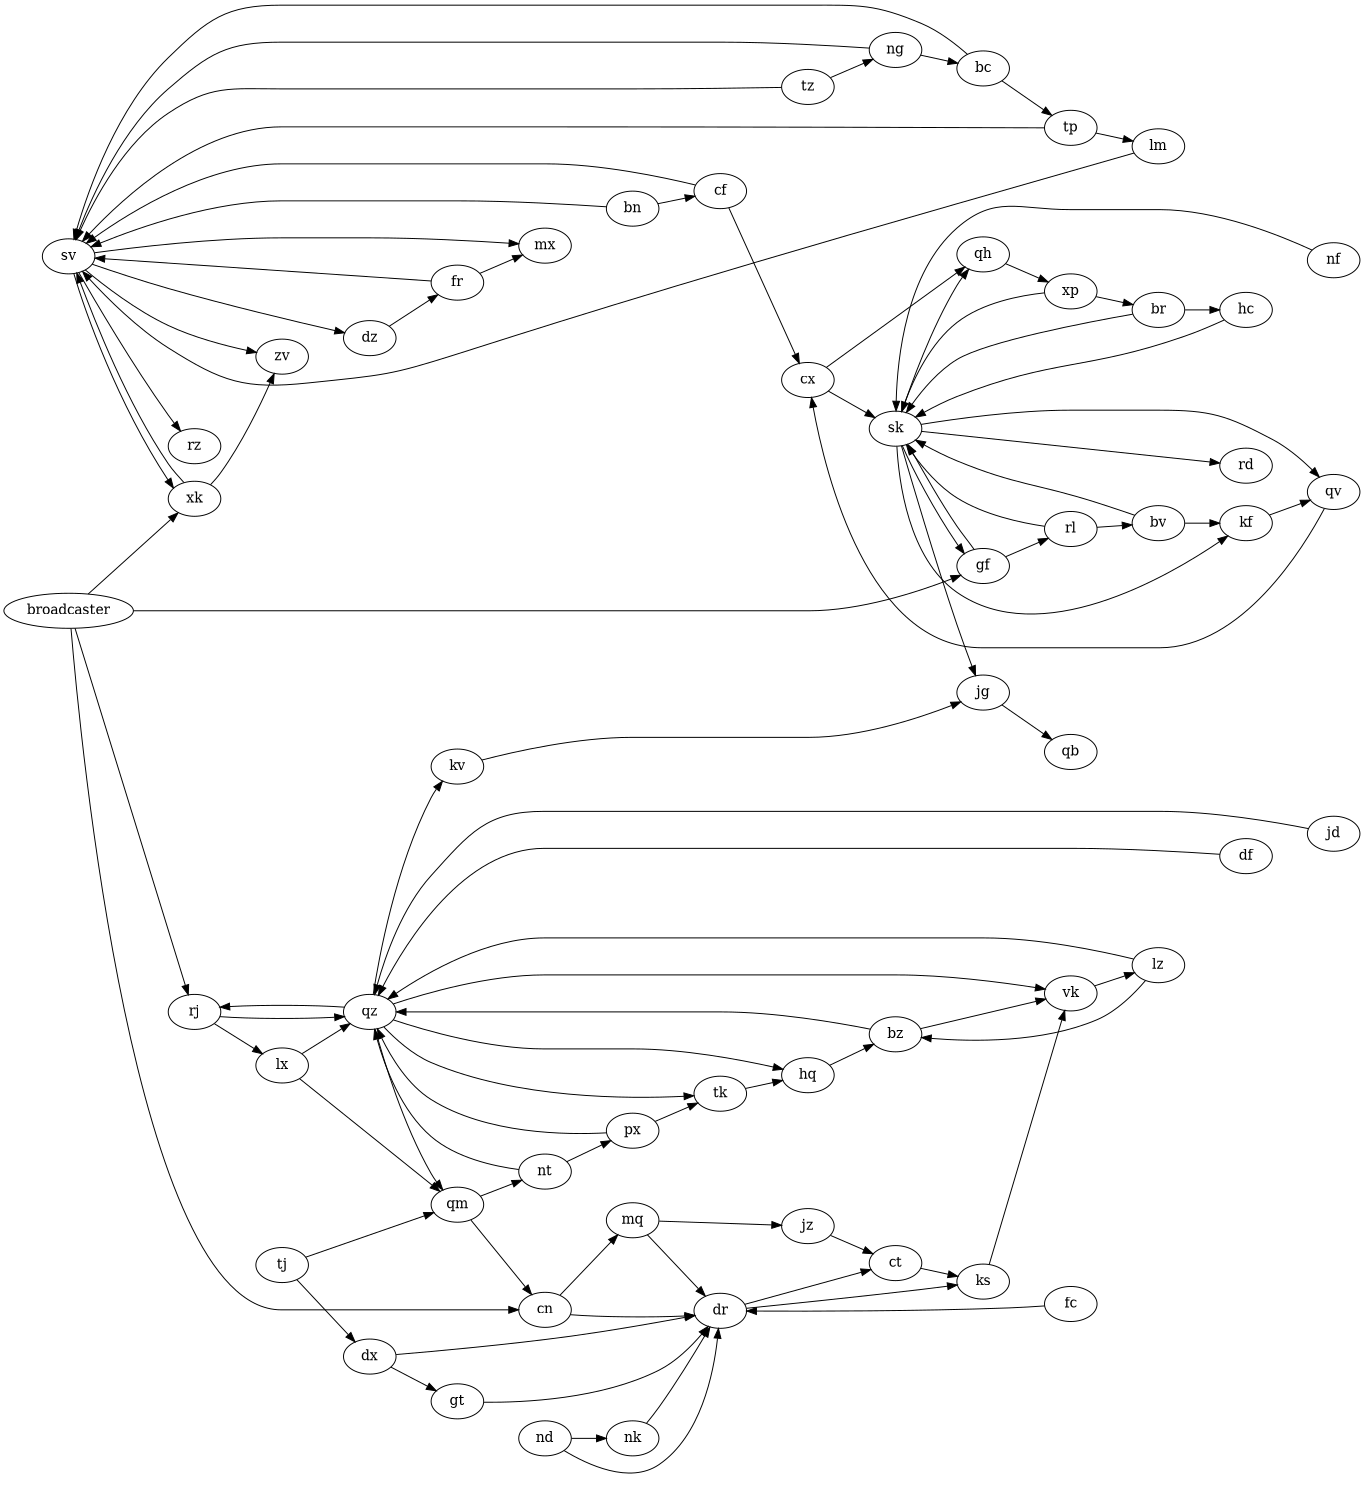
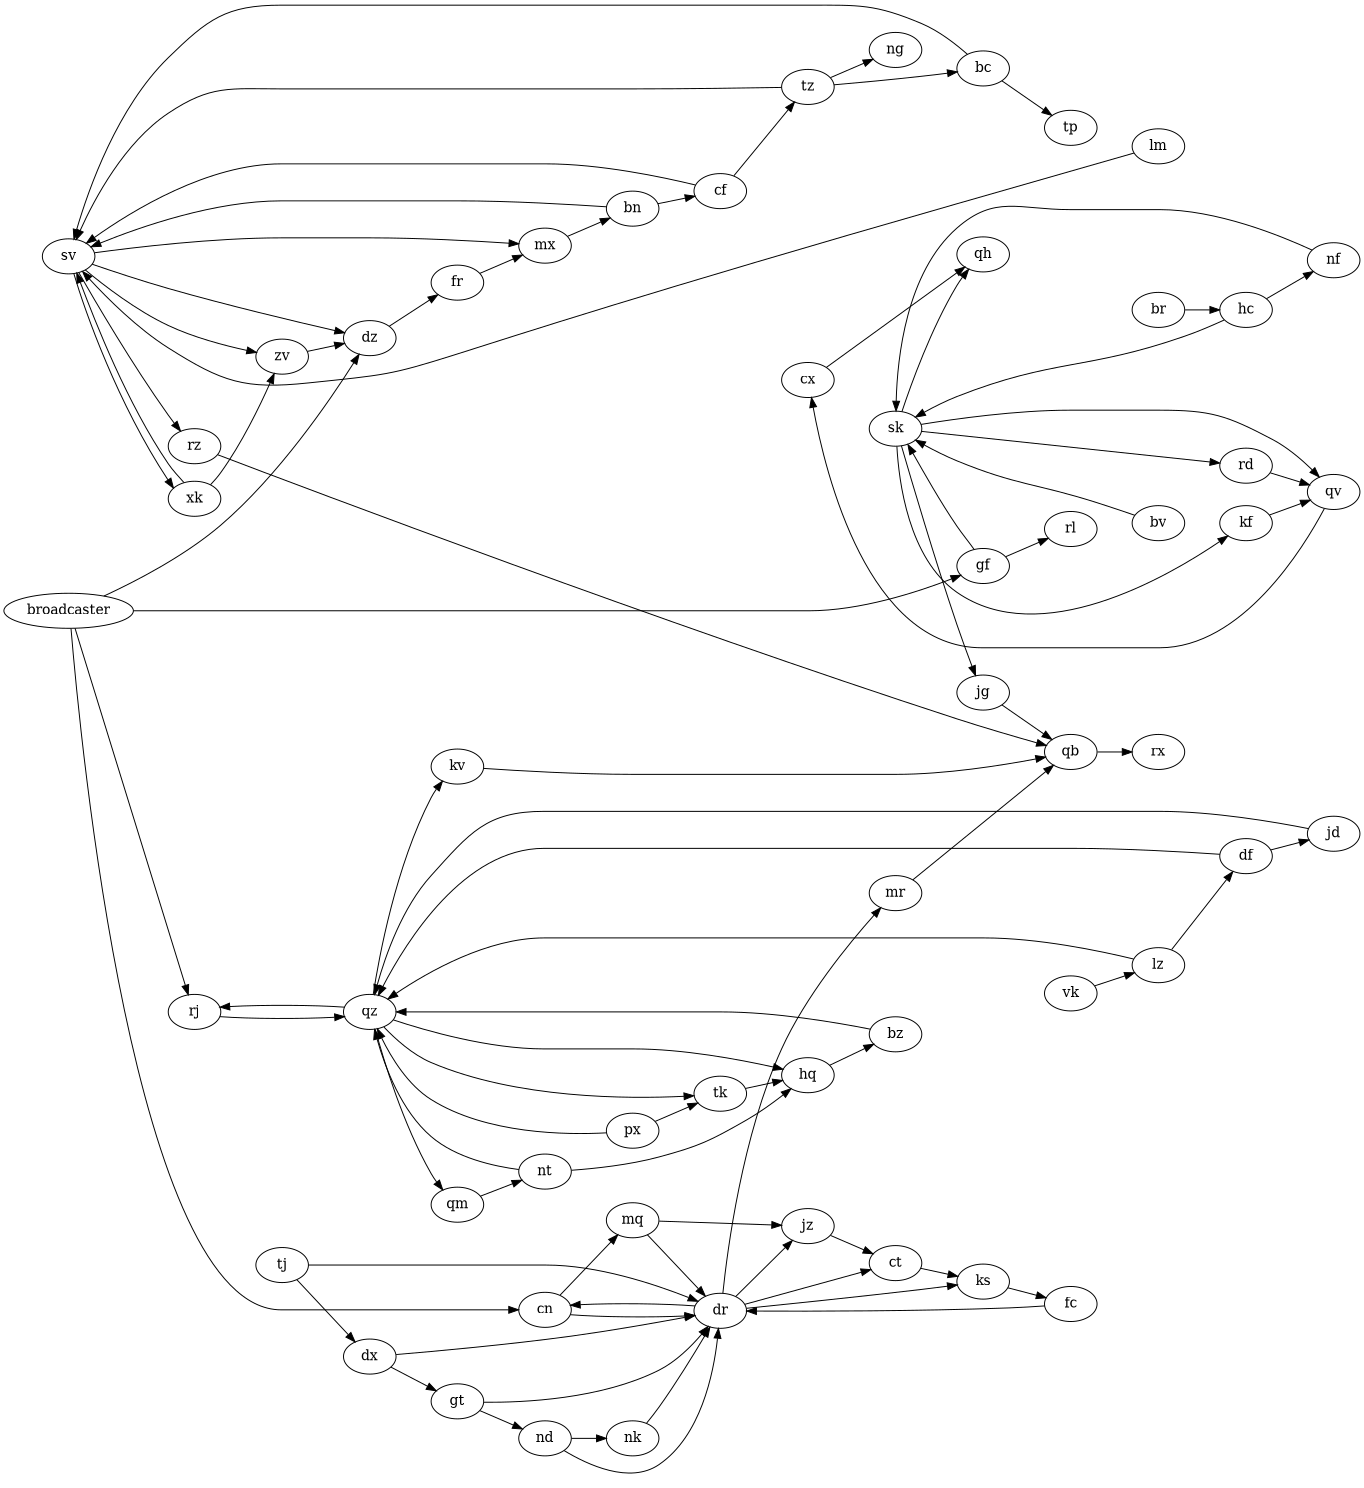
edge "ng" -> "sv": removed
edge "ng" -> "bc": now "tz" -> "bc"
edge "tp" -> "sv": removed
edge "tp" -> "lm": removed
edge "mx" -> "bn": added
edge "fr" -> "sv": removed
edge "cf" -> "cx": now "cf" -> "tz"
edge "hc" -> "nf": added
node "xp": removed
edge "br" -> "sk": removed
edge "zv" -> "dz": added
edge "cx" -> "sk": removed
edge "rd" -> "qv": added
edge "sk" -> "gf": removed
edge "rl" -> "sk": removed
edge "bv" -> "kf": removed
edge "rl" -> "bv": removed
edge "broadcaster" -> "xk": now "broadcaster" -> "dz"
edge "rz" -> "qb": added
edge "kv" -> "jg": now "kv" -> "qb"
node "rx": added
edge "df" -> "jd": added
node "mr": added
edge "qz" -> "vk": removed
edge "bz" -> "vk": removed
edge "lz" -> "bz": now "lz" -> "df"
node "lx": removed
edge "ks" -> "vk": now "ks" -> "fc"
edge "nt" -> "px": now "nt" -> "hq"
edge "tj" -> "qm": now "tj" -> "dr"
edge "qm" -> "cn": now "dr" -> "cn"
edge "dr" -> "jz": added
edge "gt" -> "nd": added
